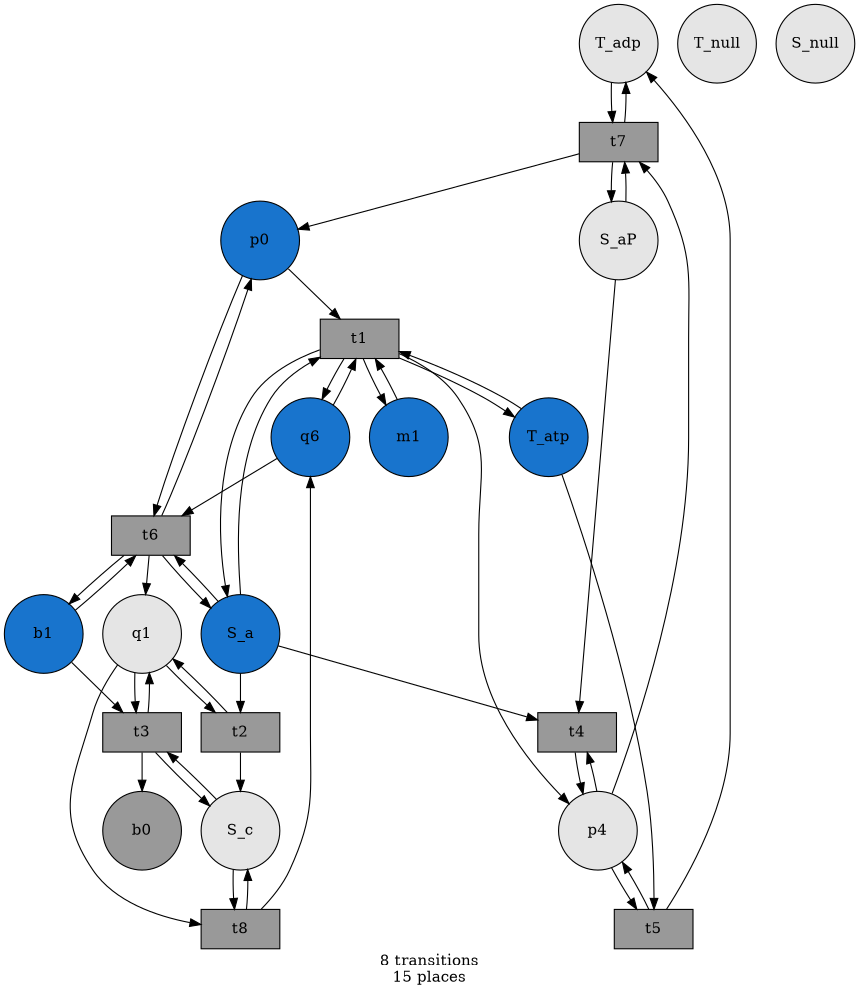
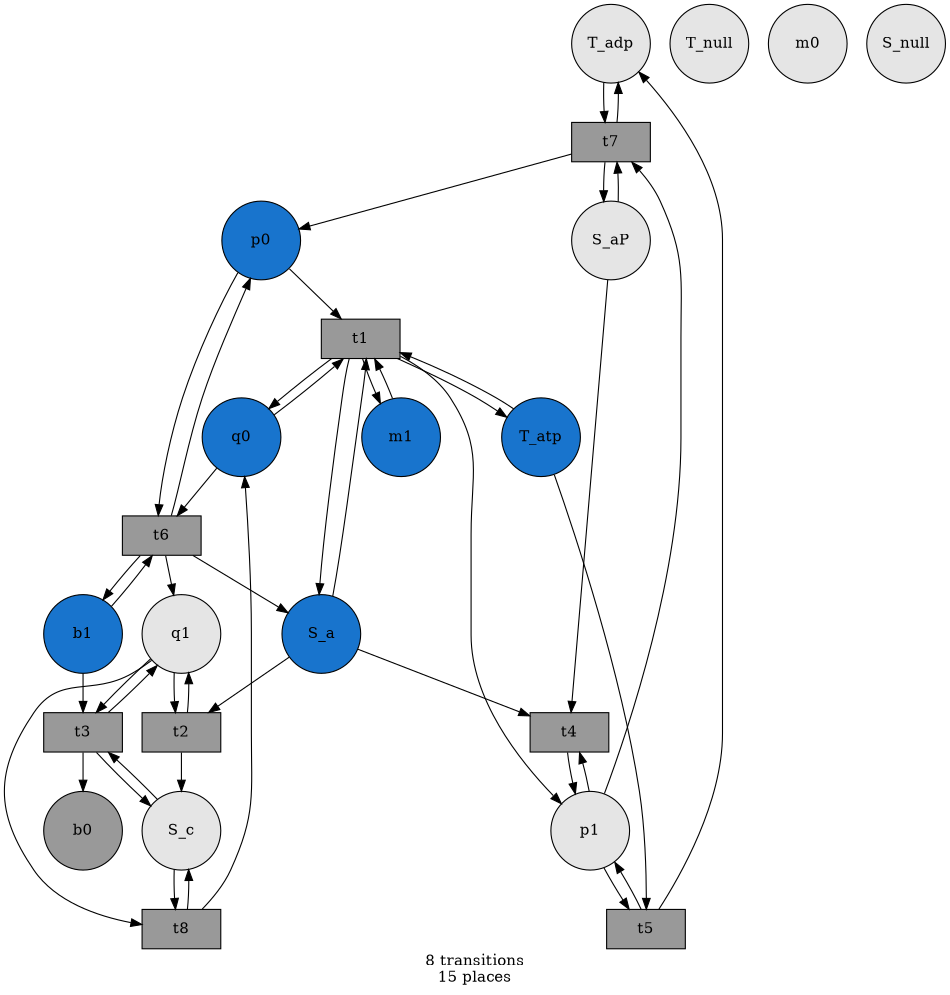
node "m0": added
node "q6": label "q6" -> "q0"
edge "S_a" -> "t6": removed
node "p4": label "p4" -> "p1"
